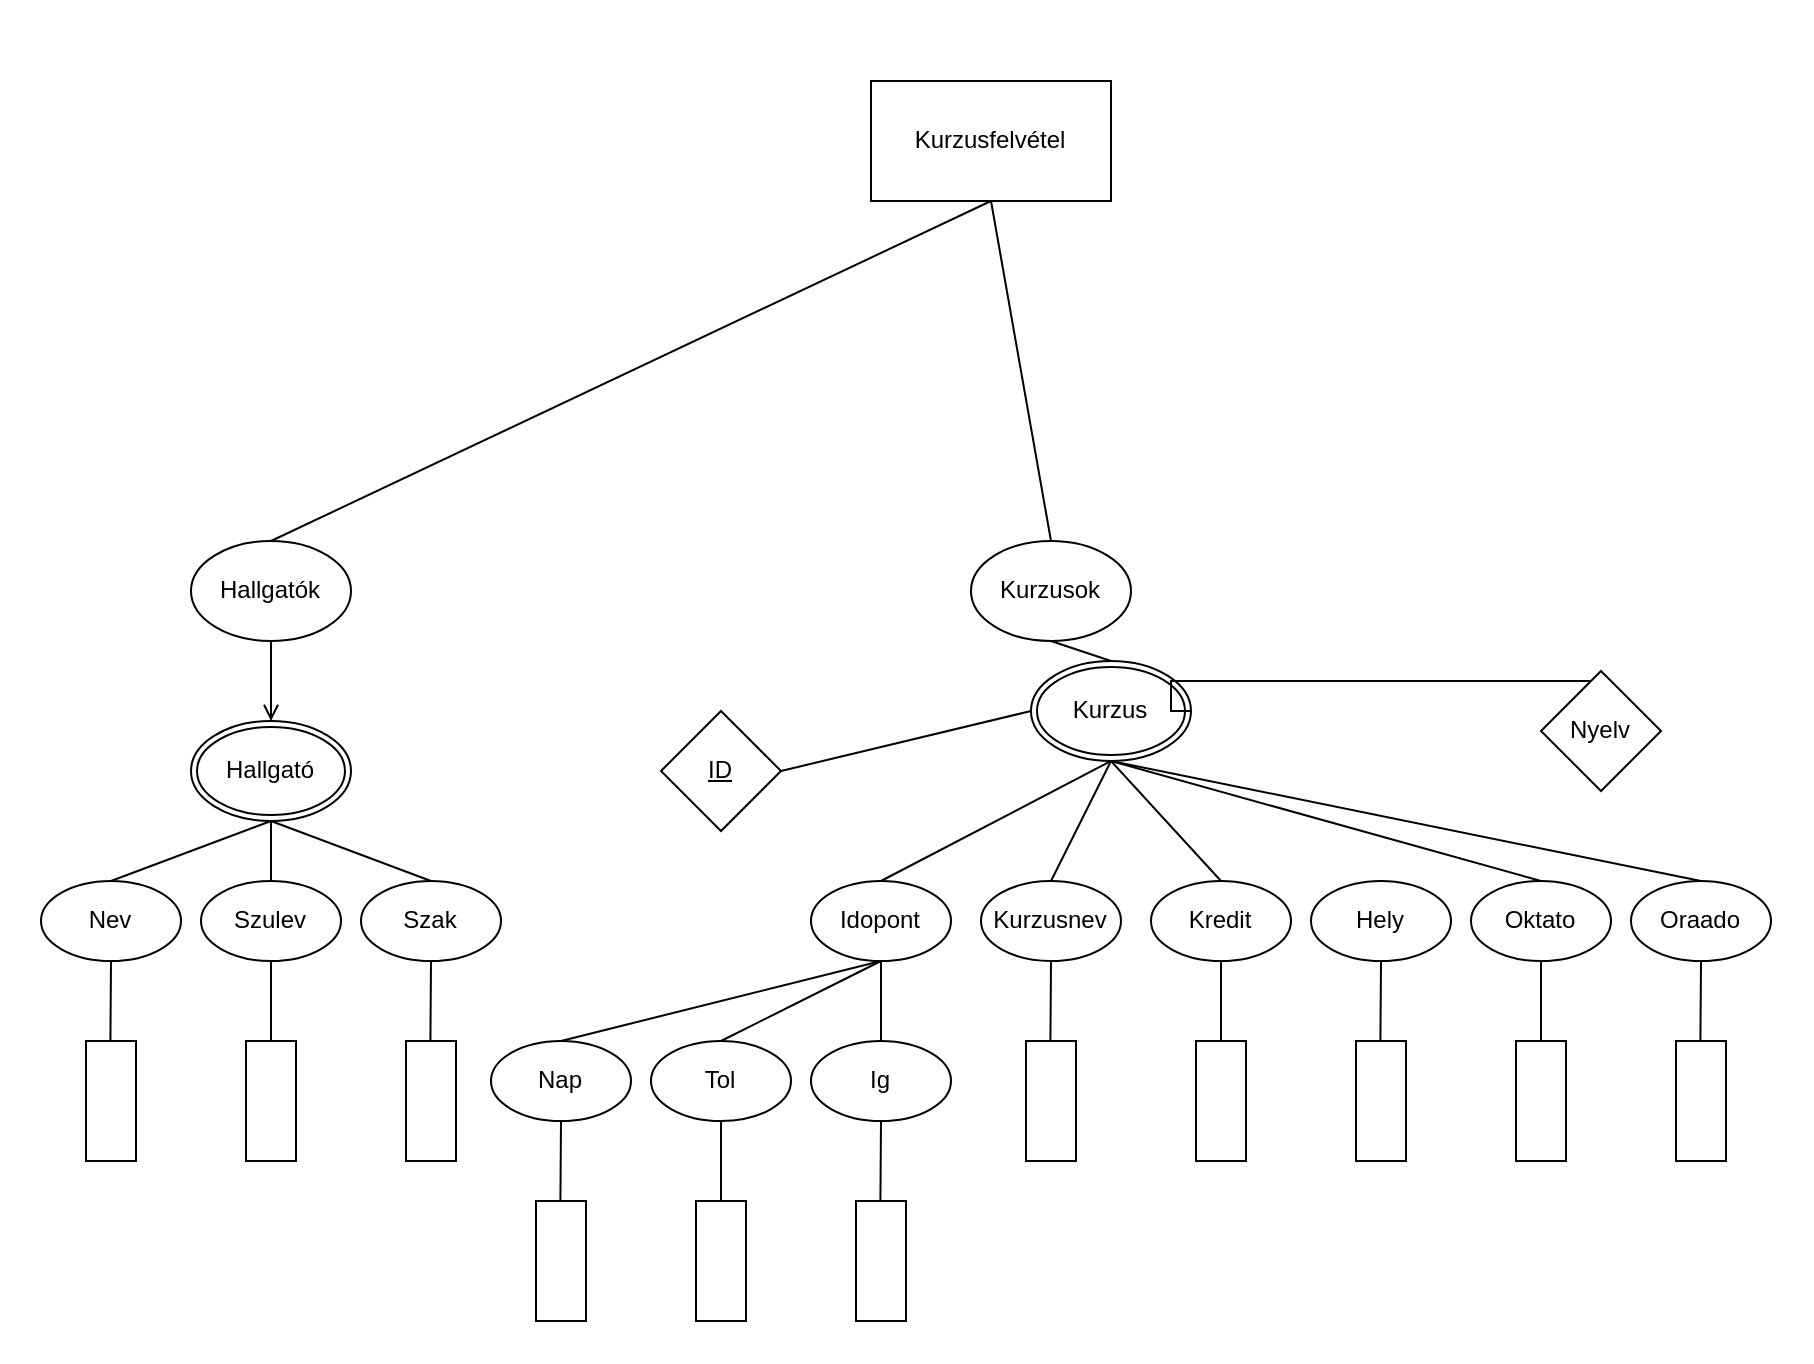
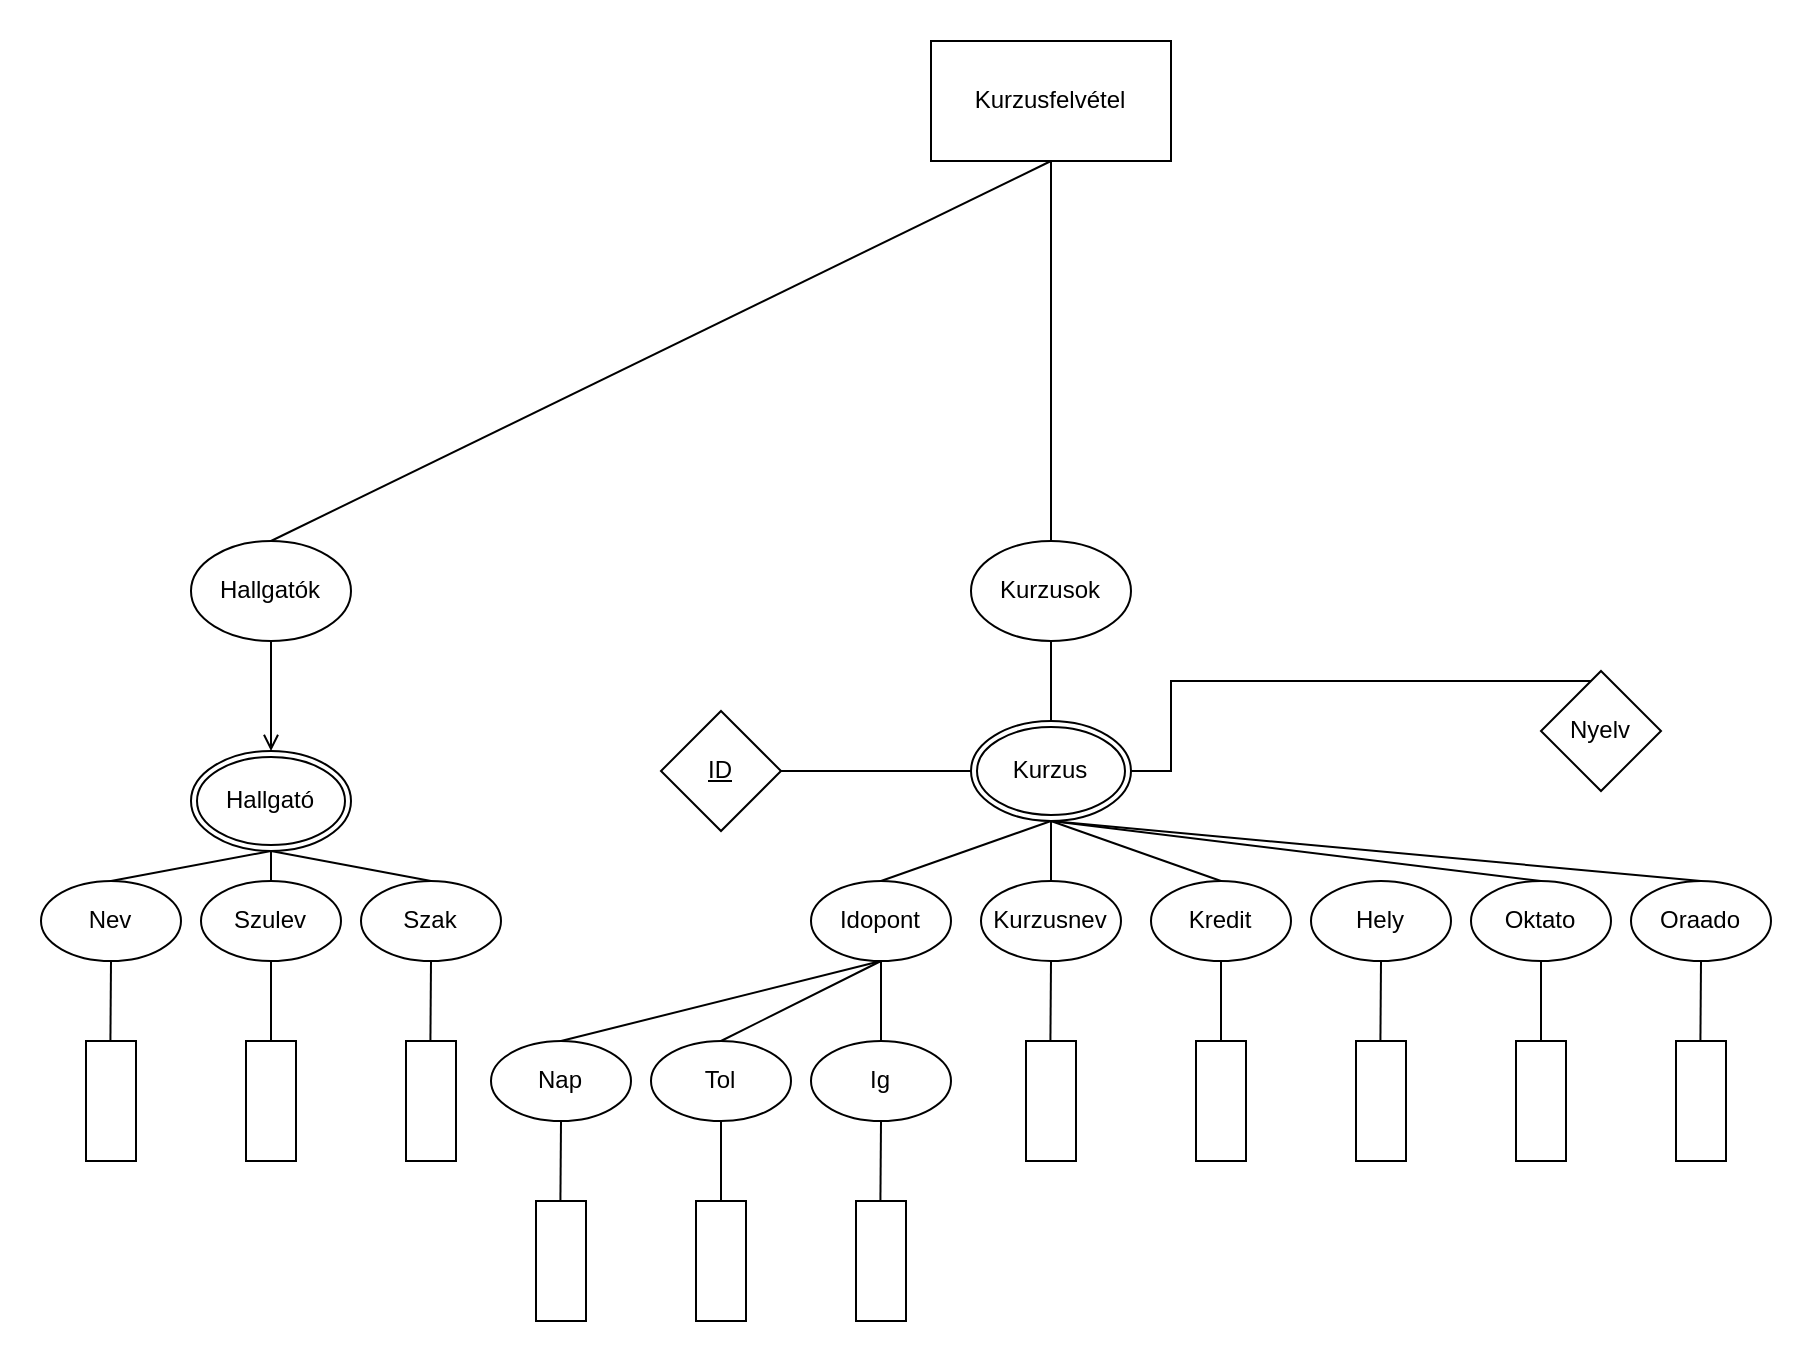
node "Kurzusfelvétel": moved (991, 141) -> (1051, 101)
node "Kurzus": moved (1111, 711) -> (1051, 771)
node "Hallgató": moved (271, 771) -> (271, 801)
